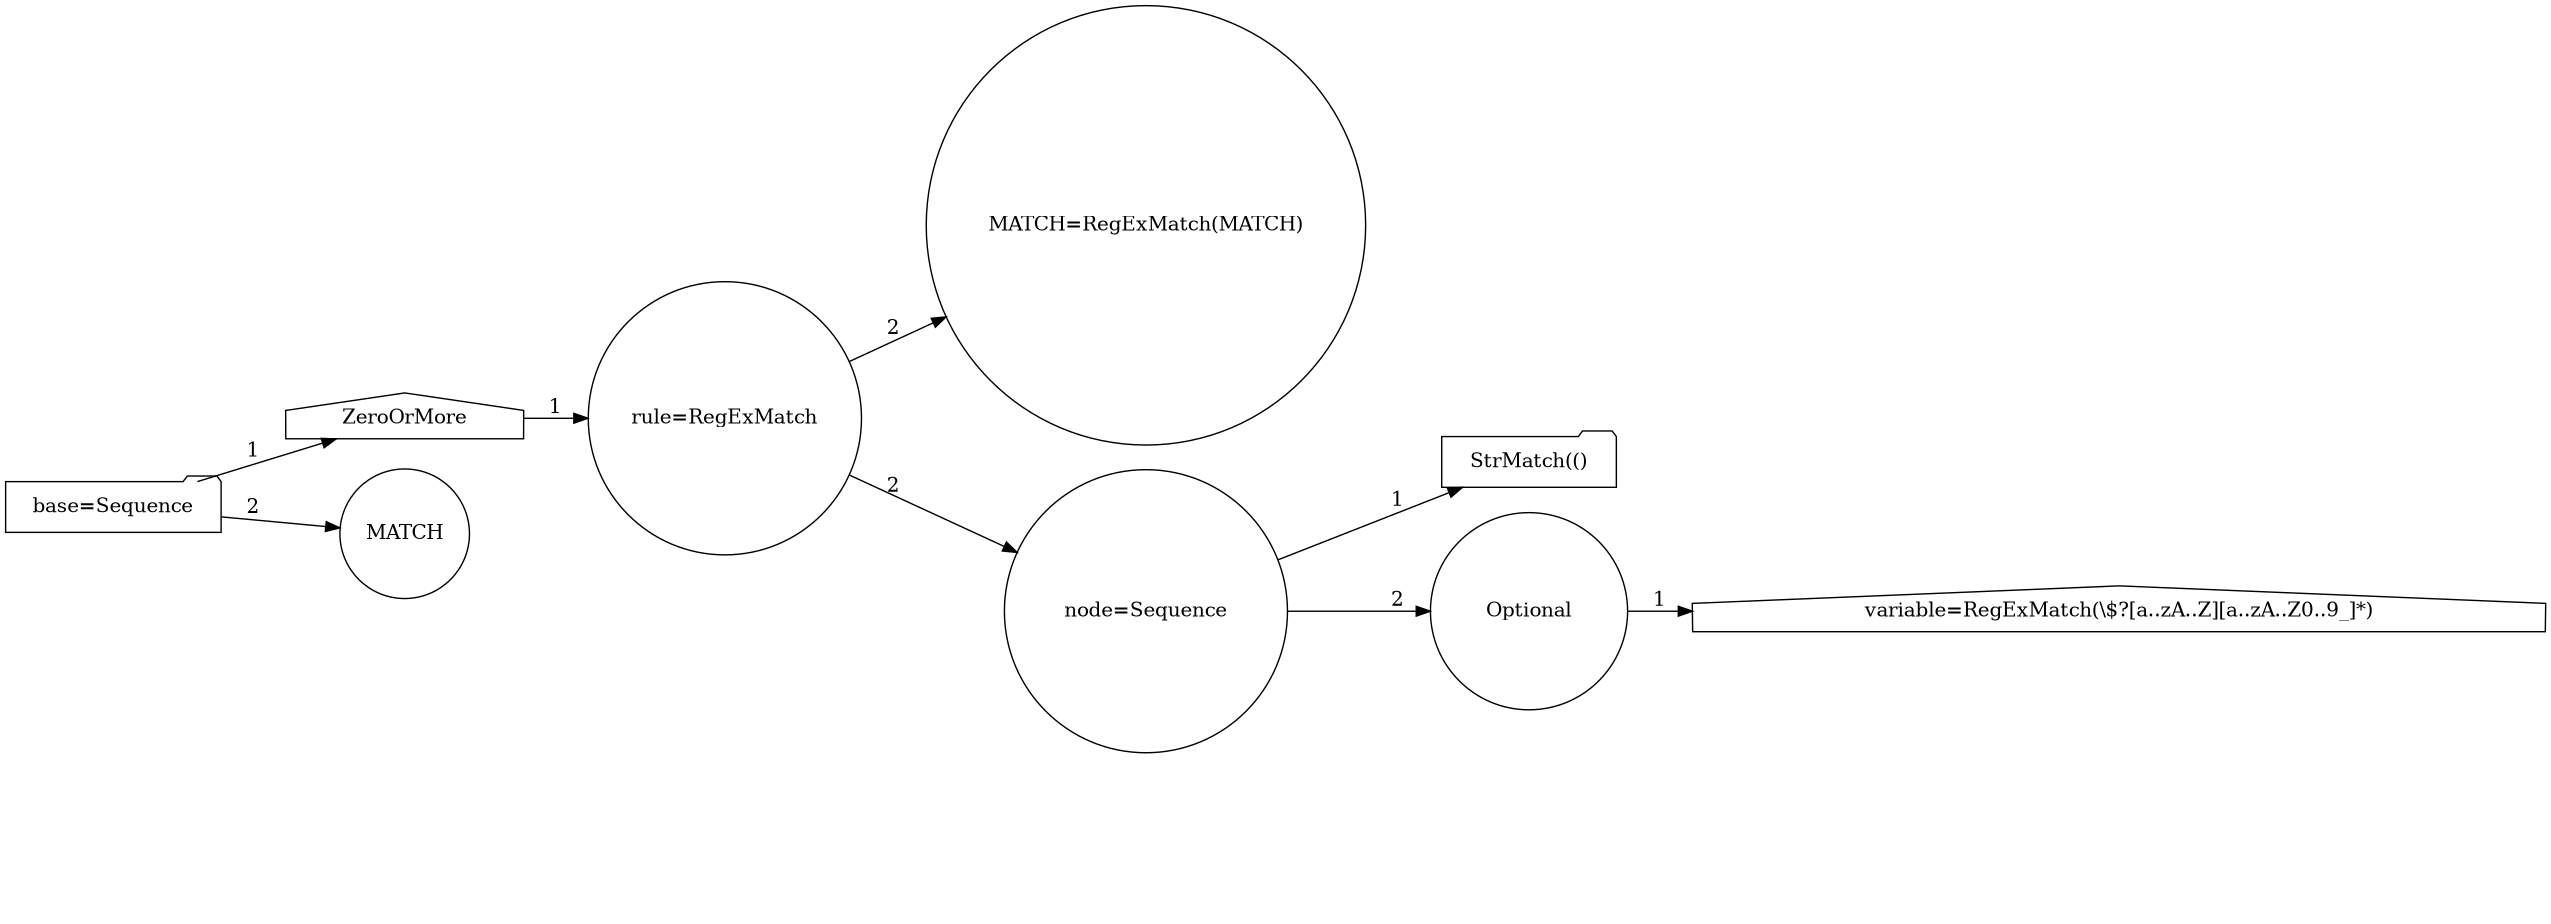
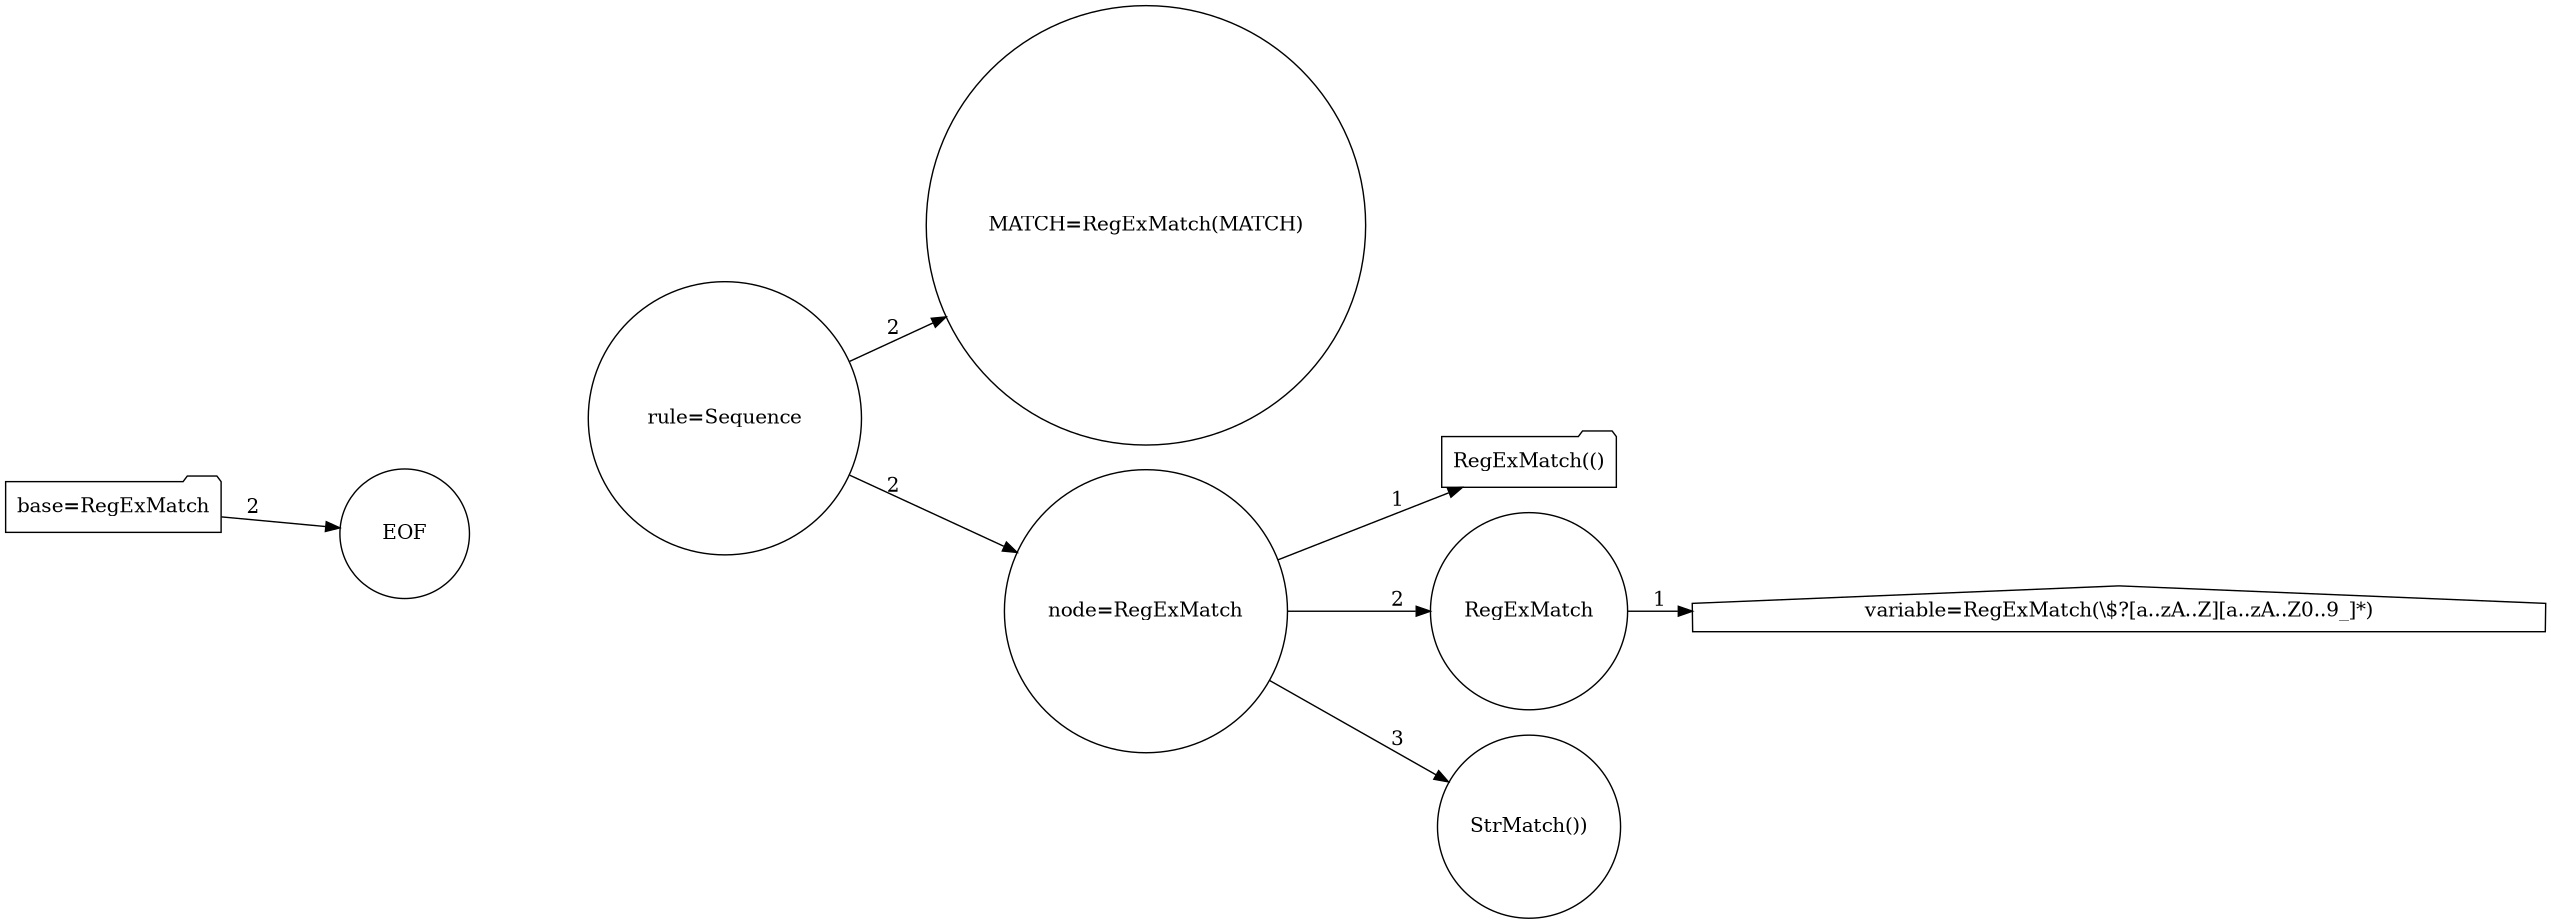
node "ZeroOrMore": removed
node "rule=RegExMatch": label "rule=RegExMatch" -> "rule=Sequence"
node "StrMatch(()": label "StrMatch(()" -> "RegExMatch(()"
node "base=Sequence": label "base=Sequence" -> "base=RegExMatch"
node "MATCH": label "MATCH" -> "EOF"
node "node=Sequence": label "node=Sequence" -> "node=RegExMatch"
node "Optional": label "Optional" -> "RegExMatch"
node "StrMatch())": added
